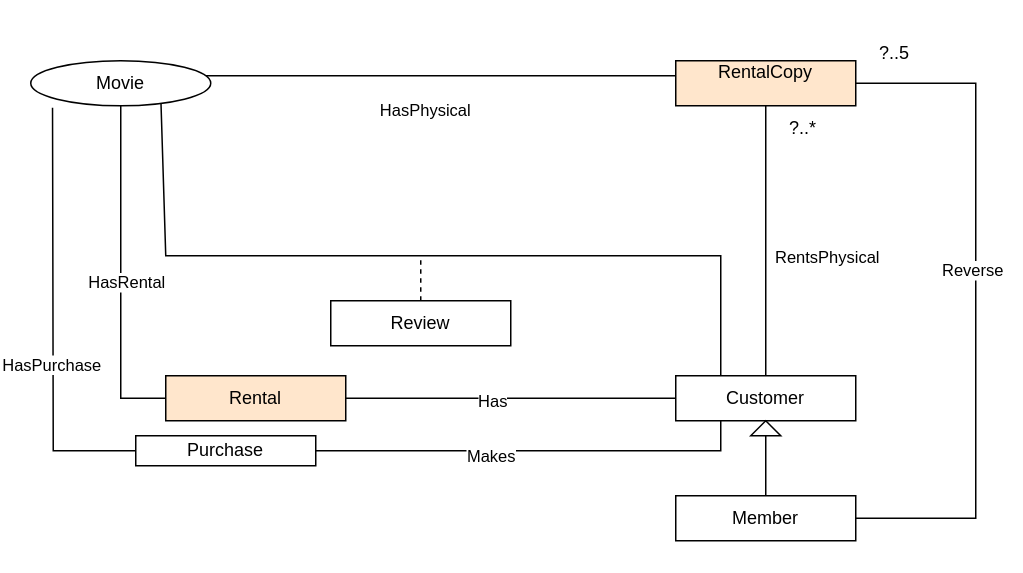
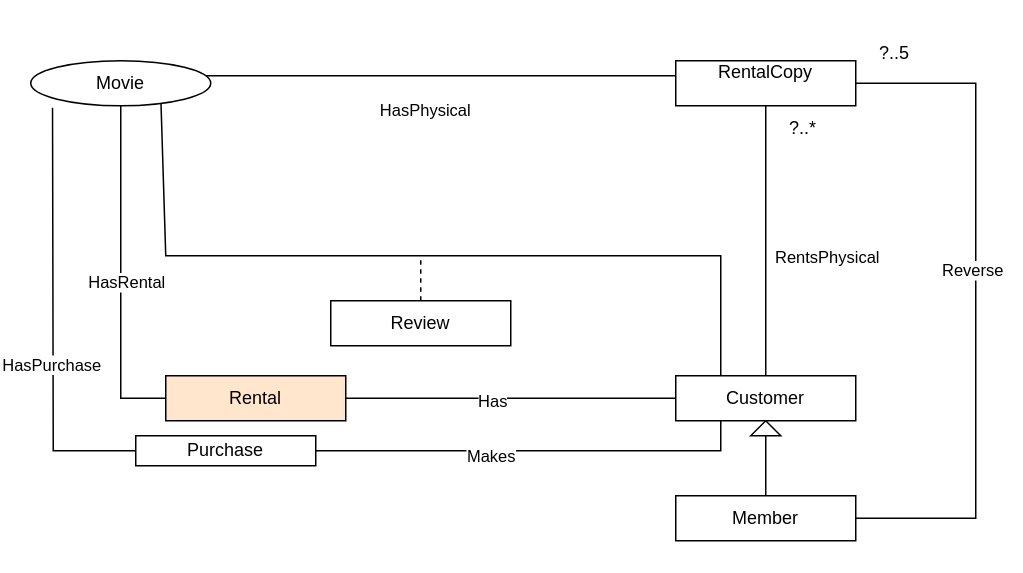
node "RentalCopy": fillcolor #ffe6cc -> #ffffff
